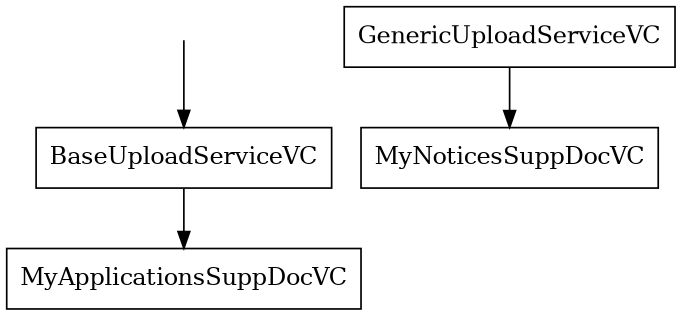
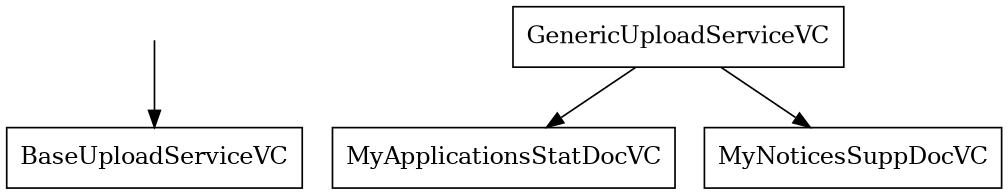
node "MyApplicationsStatDocVC": added
node "MyApplicationsSuppDocVC": removed
